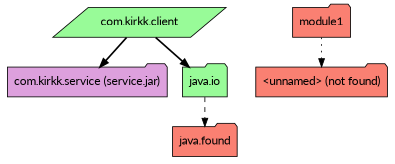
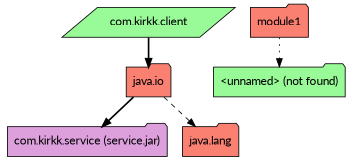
edge "com.kirkk.client" -> "com.kirkk.service (service.jar)": now "java.io" -> "com.kirkk.service (service.jar)"
node "java.io": fillcolor palegreen -> salmon
node "<unnamed> (not found)": fillcolor salmon -> palegreen
node "java.found": label "java.found" -> "java.lang"
